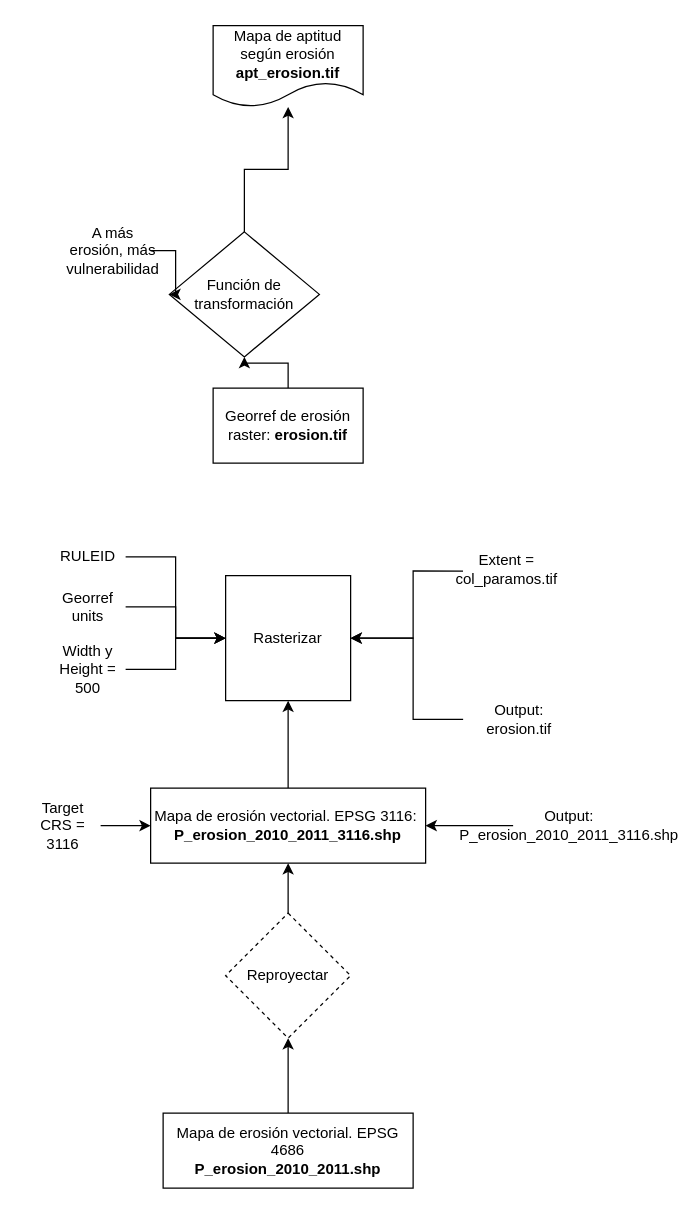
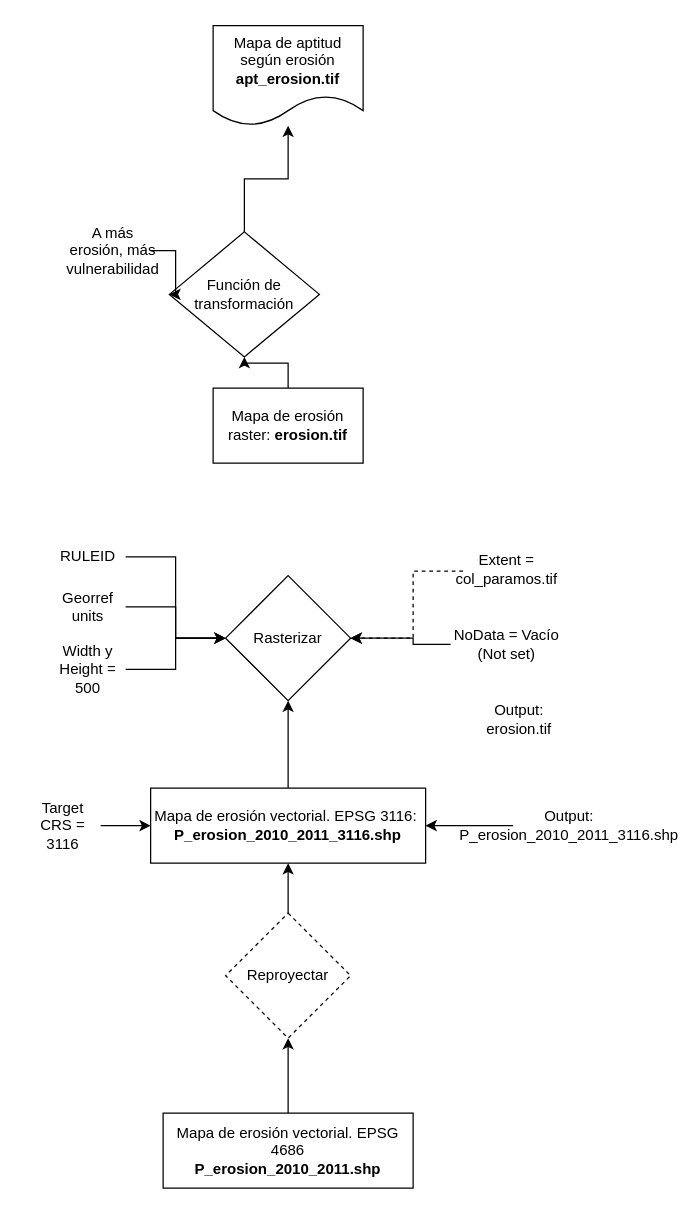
node "Mapa de aptitud según erosión apt_erosion.tif": size 150x81 -> 150x100
node "Georref de erosión raster: erosion.tif": label "Georref de erosión raster: erosion.tif" -> "Mapa de erosión raster: erosion.tif"
edge "Extent = col_paramos.tif" -> "Rasterizar": style solid -> dashed
node "Rasterizar": shape rectangle -> diamond
edge "NoData = Vacío (Not set)" -> "Rasterizar": added
node "NoData = Vacío (Not set)": added
edge "Output: erosion.tif" -> "Rasterizar": removed
